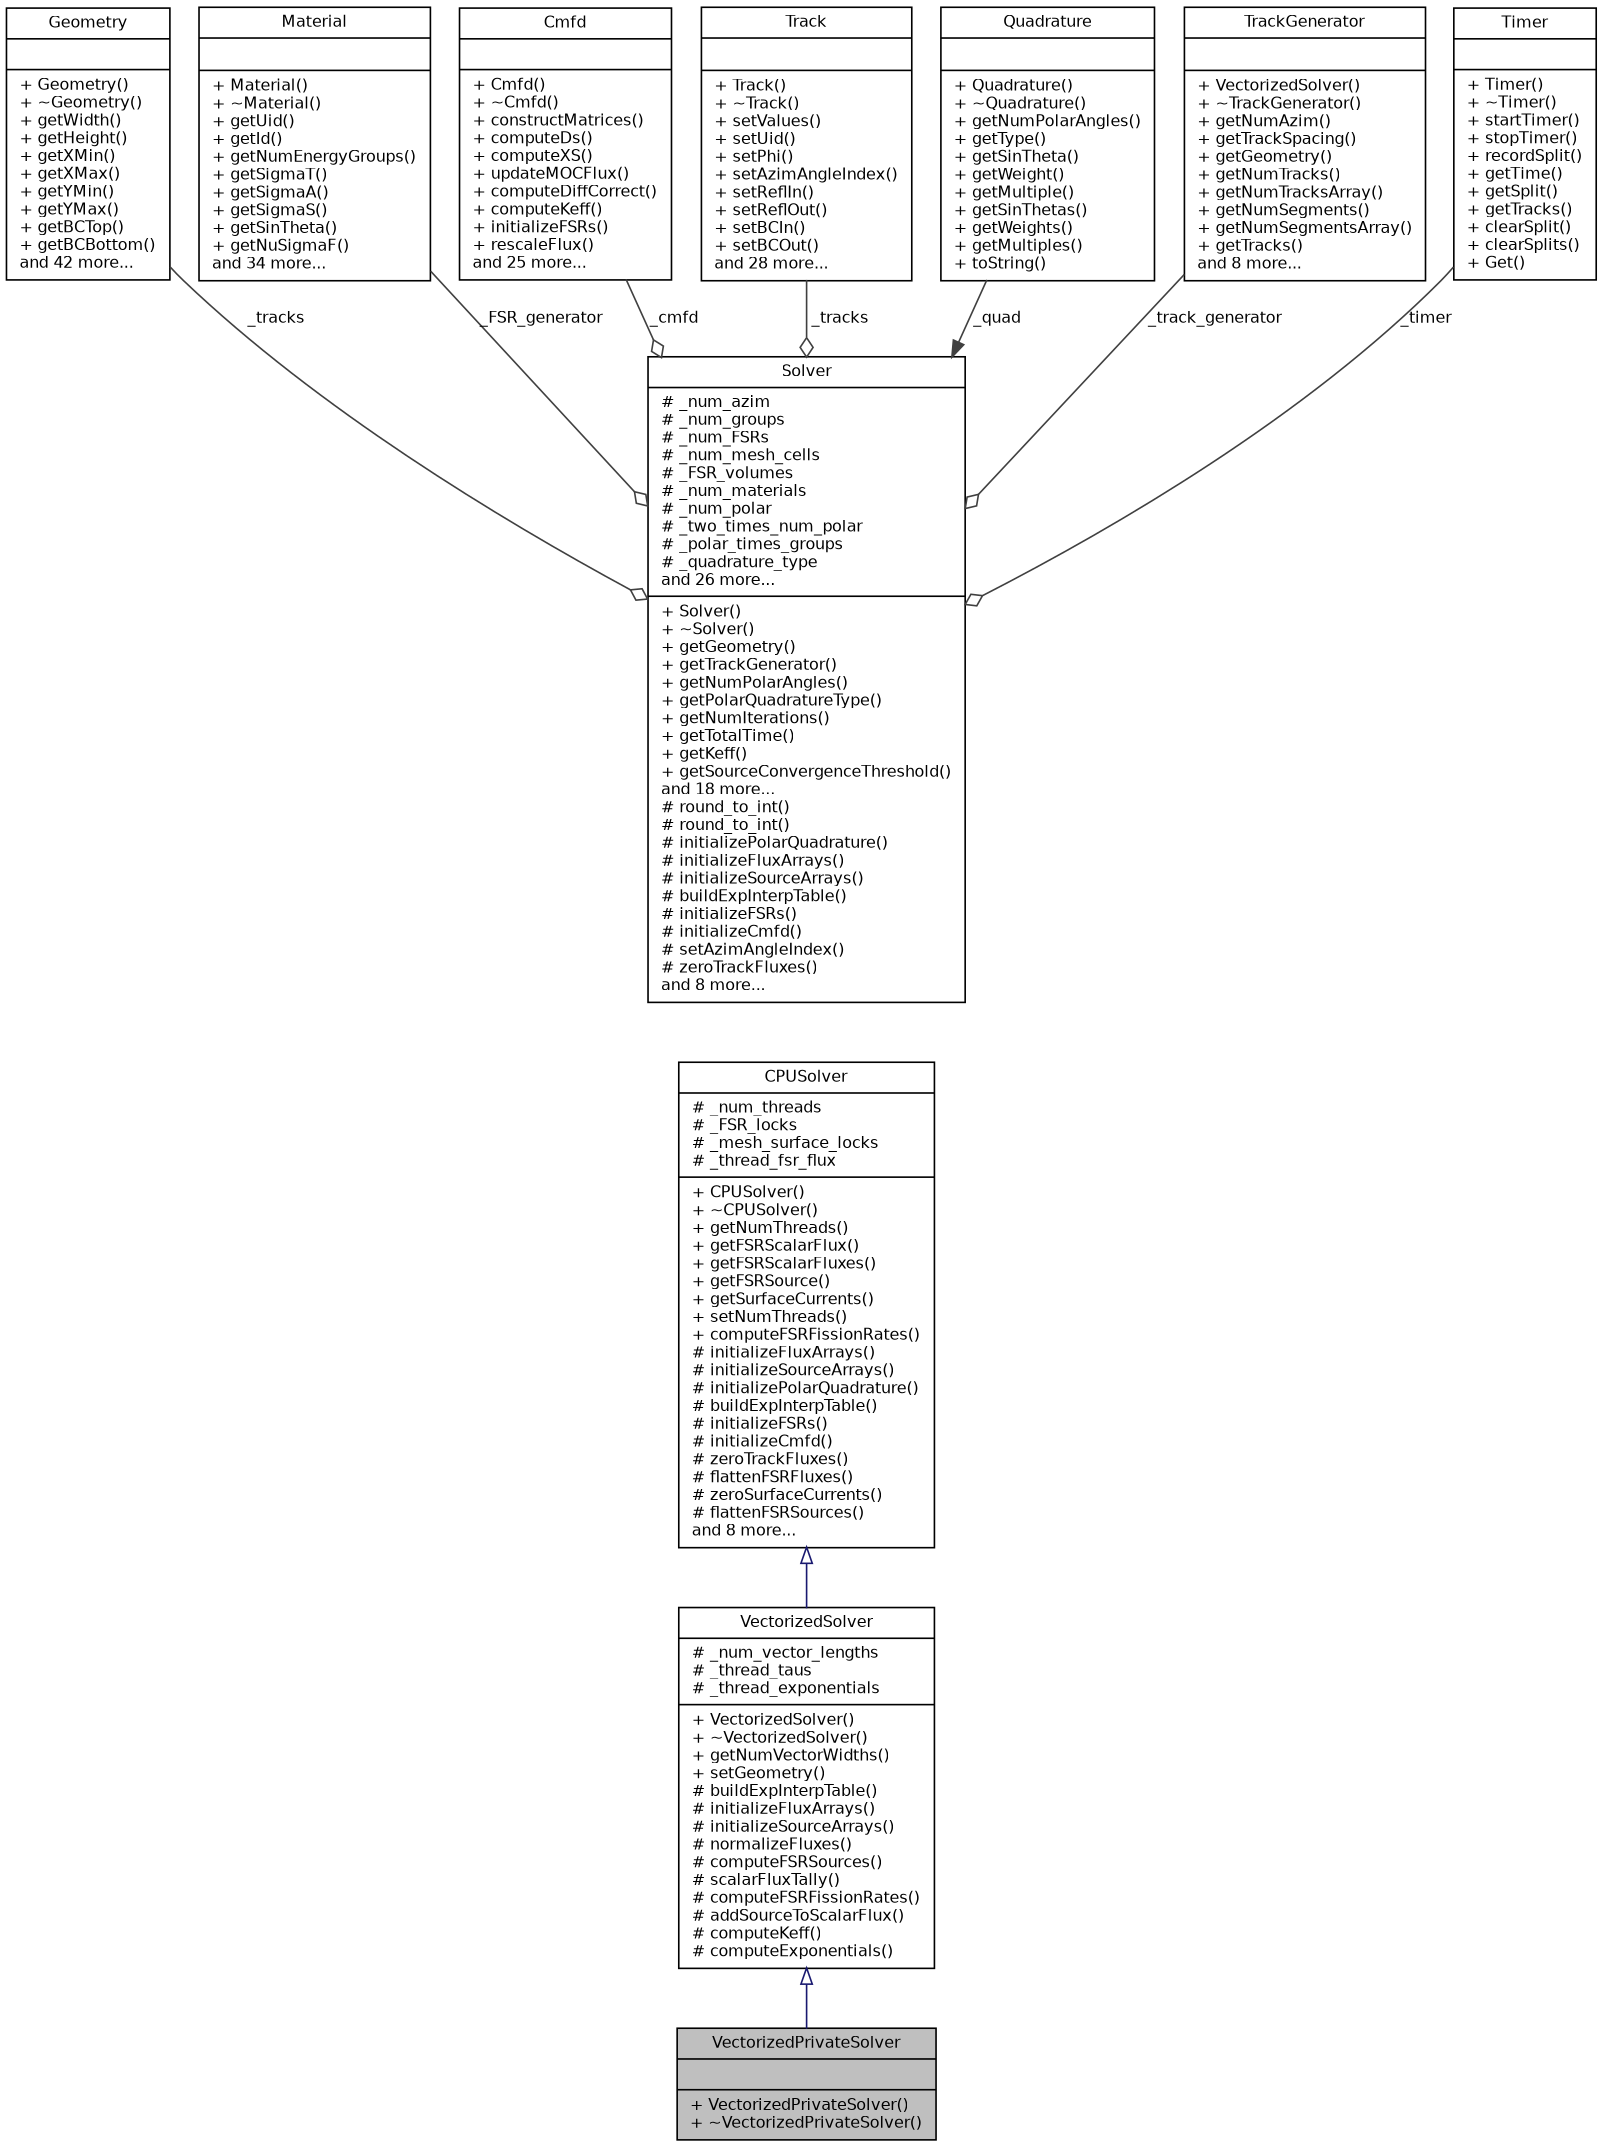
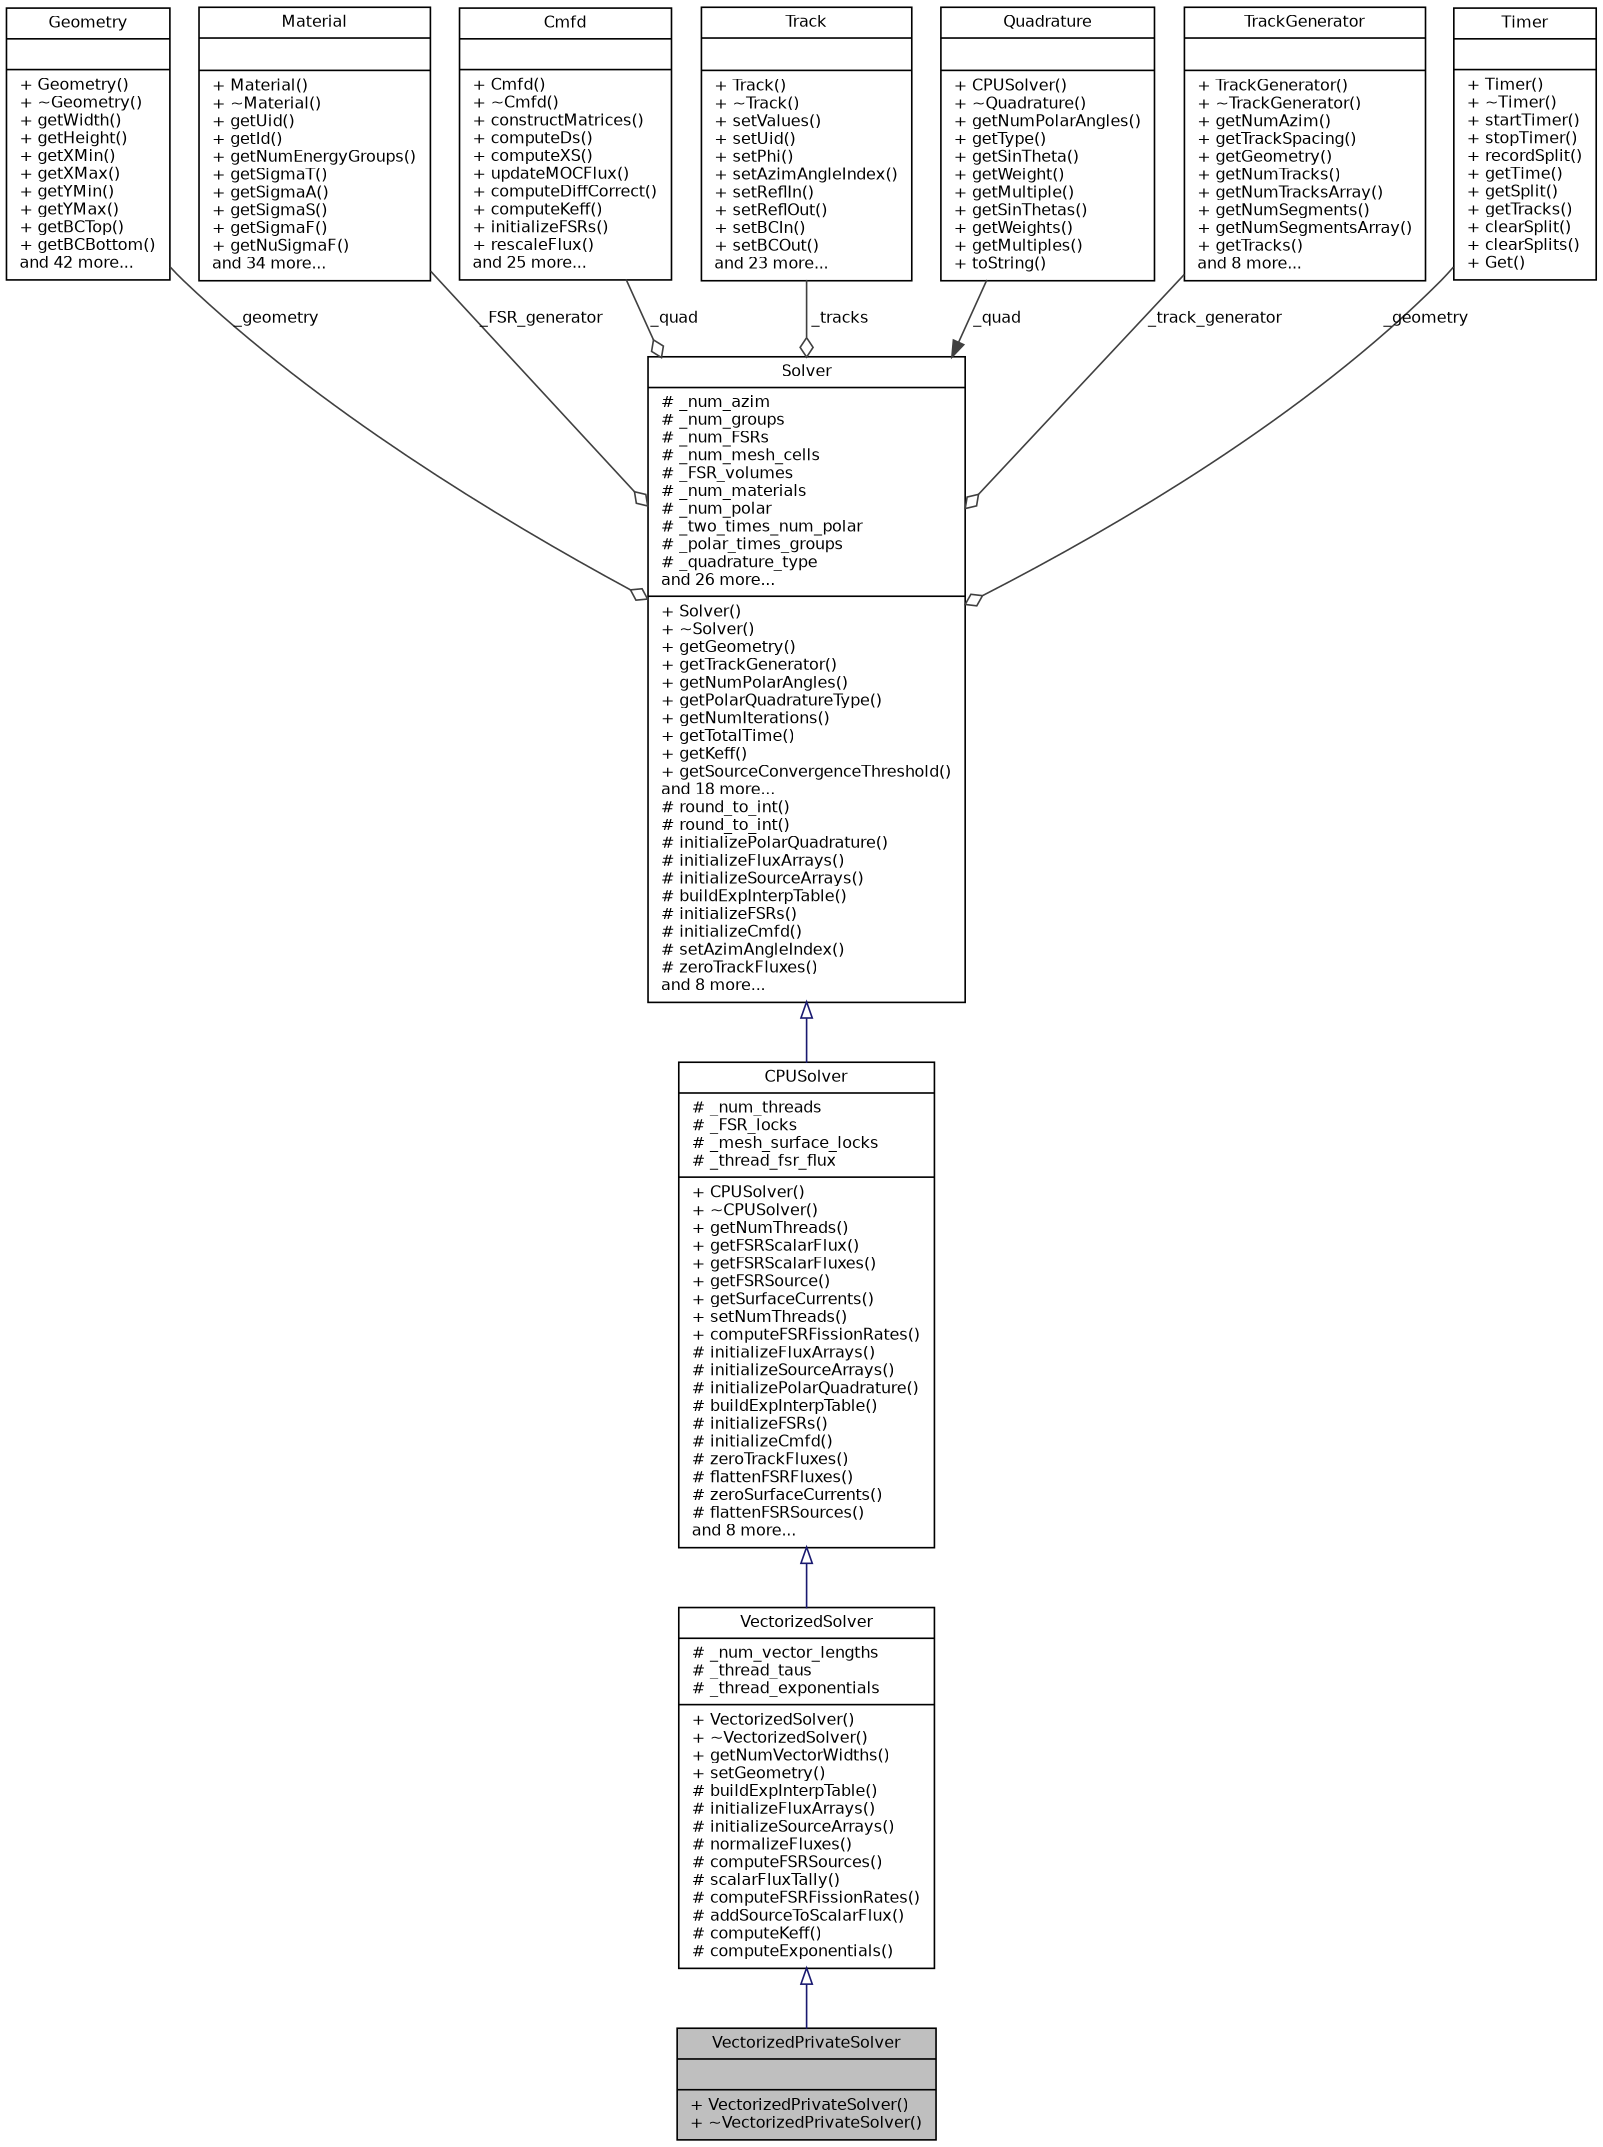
node "Quadrature": text "+ Quadrature()" -> "+ CPUSolver()"
node "TrackGenerator": text "+ VectorizedSolver()" -> "+ TrackGenerator()"
node "Material": text "+ getSinTheta()" -> "+ getSigmaF()"
node "Track": text "and 28 more..." -> "and 23 more..."
edge "Geometry" -> "Solver": label " _tracks" -> " _geometry"
edge "Cmfd" -> "Solver": label " _cmfd" -> " _quad"
edge "Timer" -> "Solver": label " _timer" -> " _geometry"
edge "CPUSolver" -> "Solver": added
